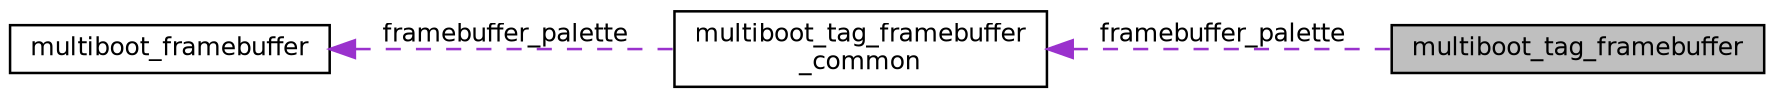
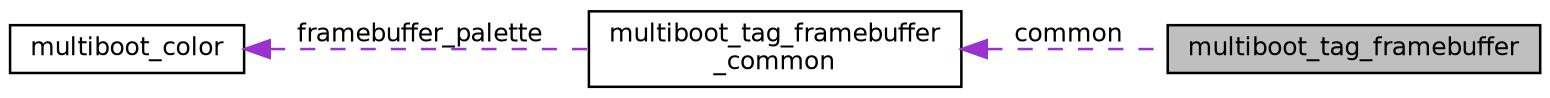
edge "multiboot_tag_framebuffer" -> "multiboot_tag_framebuffer _common": label " framebuffer_palette" -> " common"
node "multiboot_framebuffer": label "multiboot_framebuffer" -> "multiboot_color"
